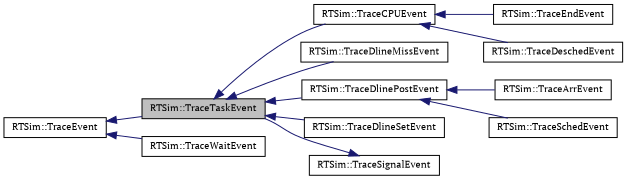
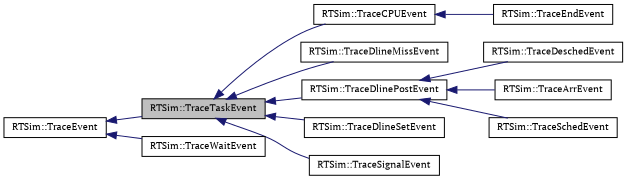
edge "RTSim::TraceDeschedEvent" -> "RTSim::TraceCPUEvent": now "RTSim::TraceDeschedEvent" -> "RTSim::TraceDlinePostEvent"
edge "RTSim::TraceTaskEvent" -> "RTSim::TraceSignalEvent": reversed
